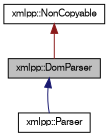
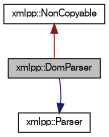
edge "xmlpp::Parser" -> "xmlpp::DomParser": reversed
